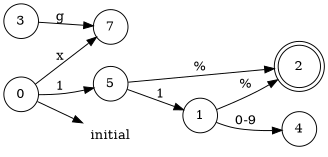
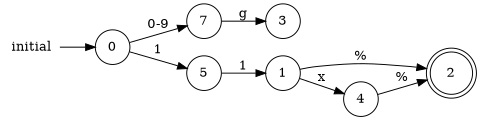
edge "3" -> "7": reversed
edge "0" -> "7": label "x" -> "0-9"
edge "5" -> "2": now "4" -> "2"
edge "0" -> "initial": reversed
edge "1" -> "4": label "0-9" -> "x"
